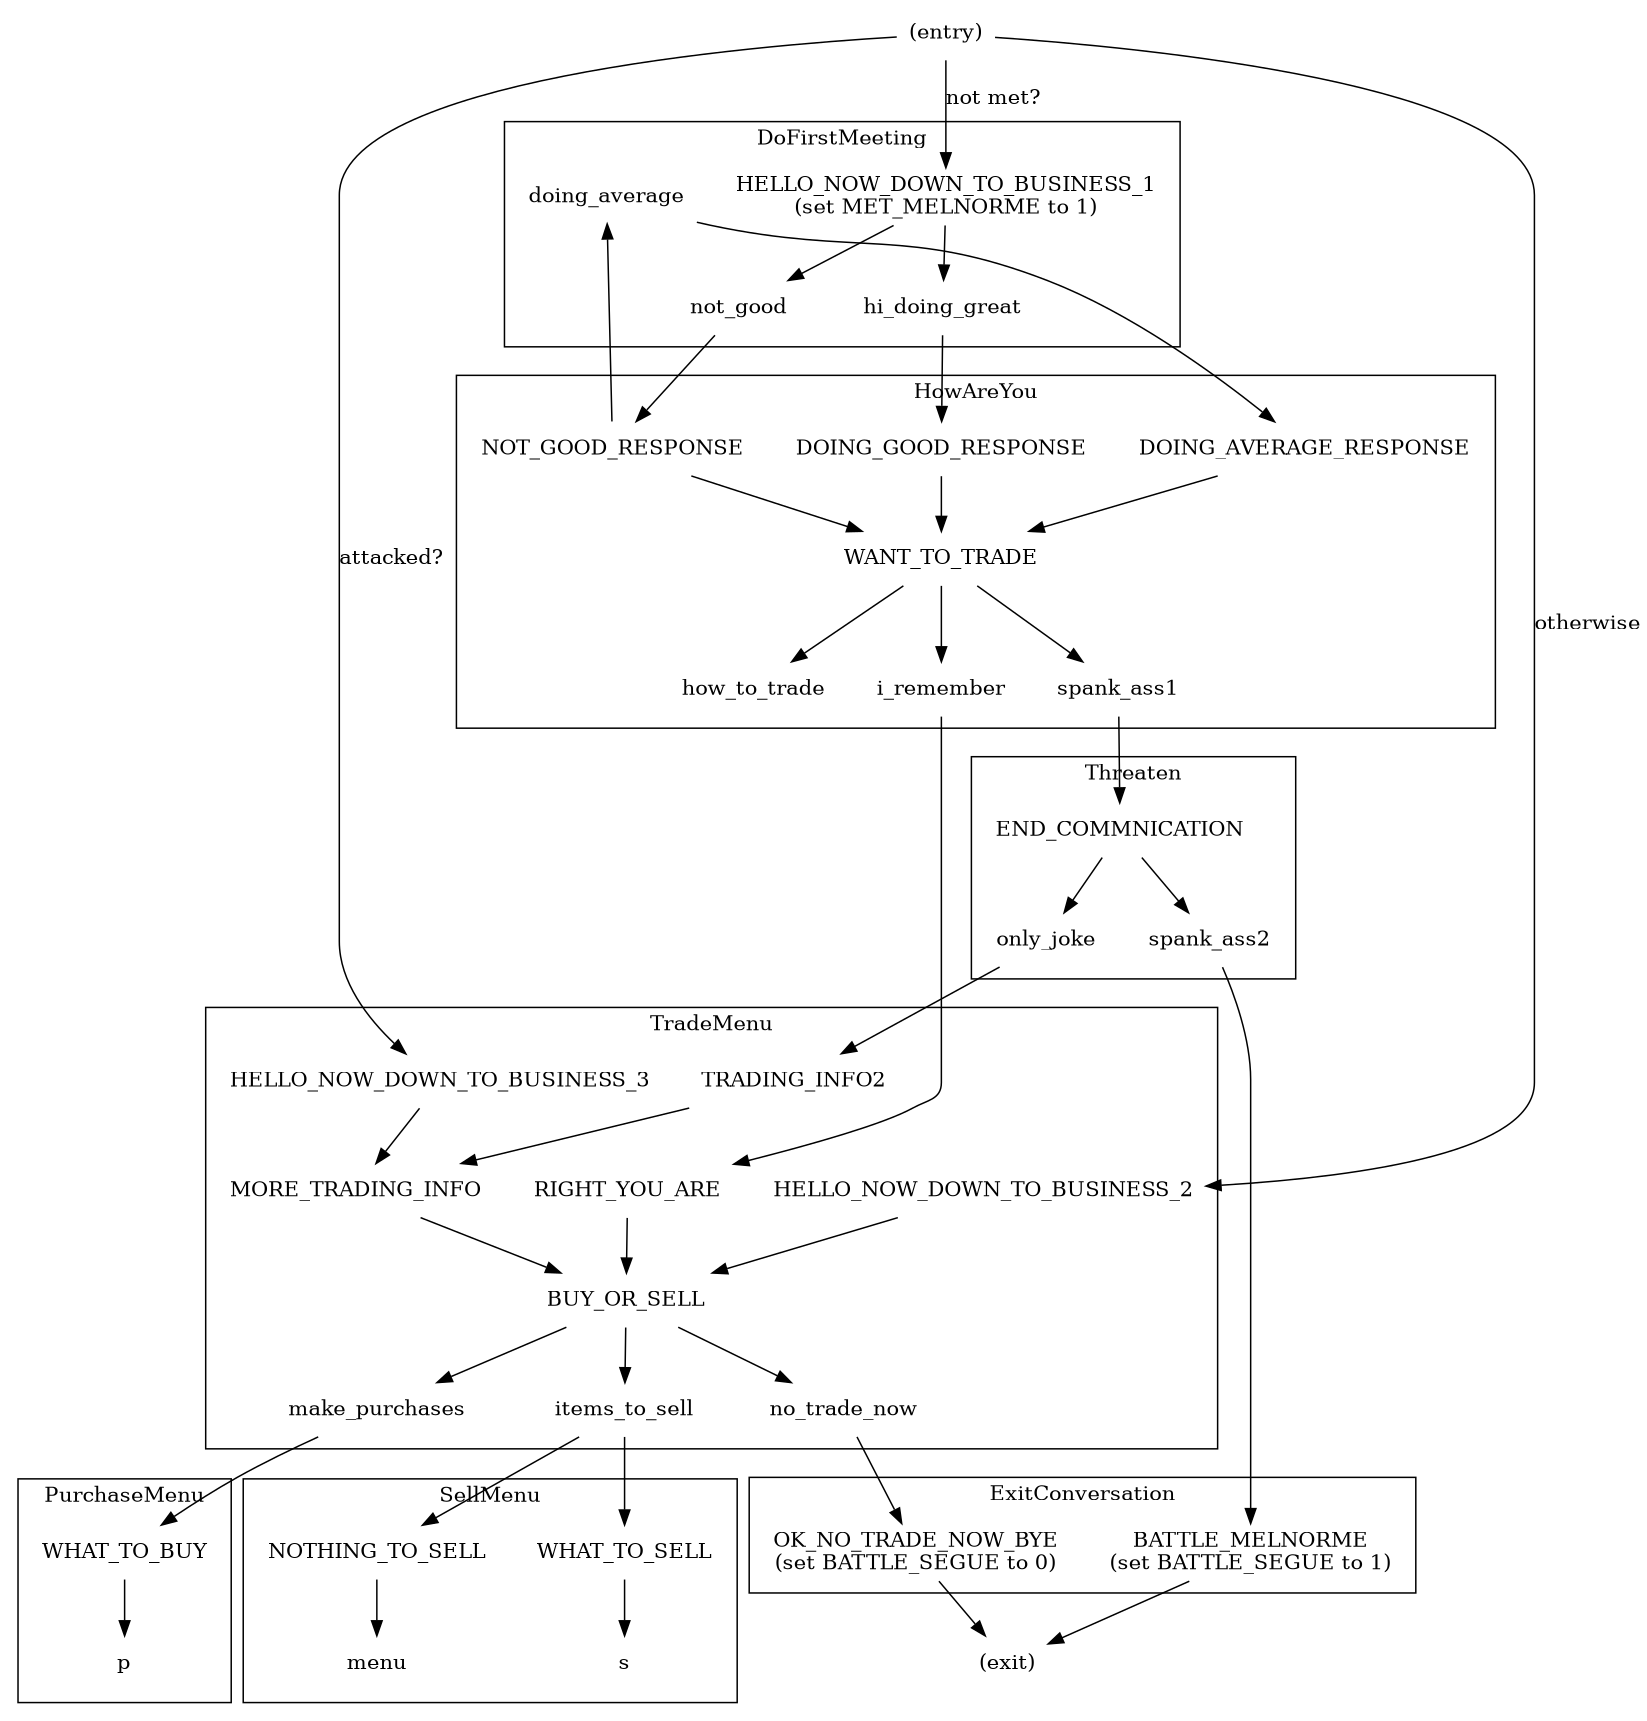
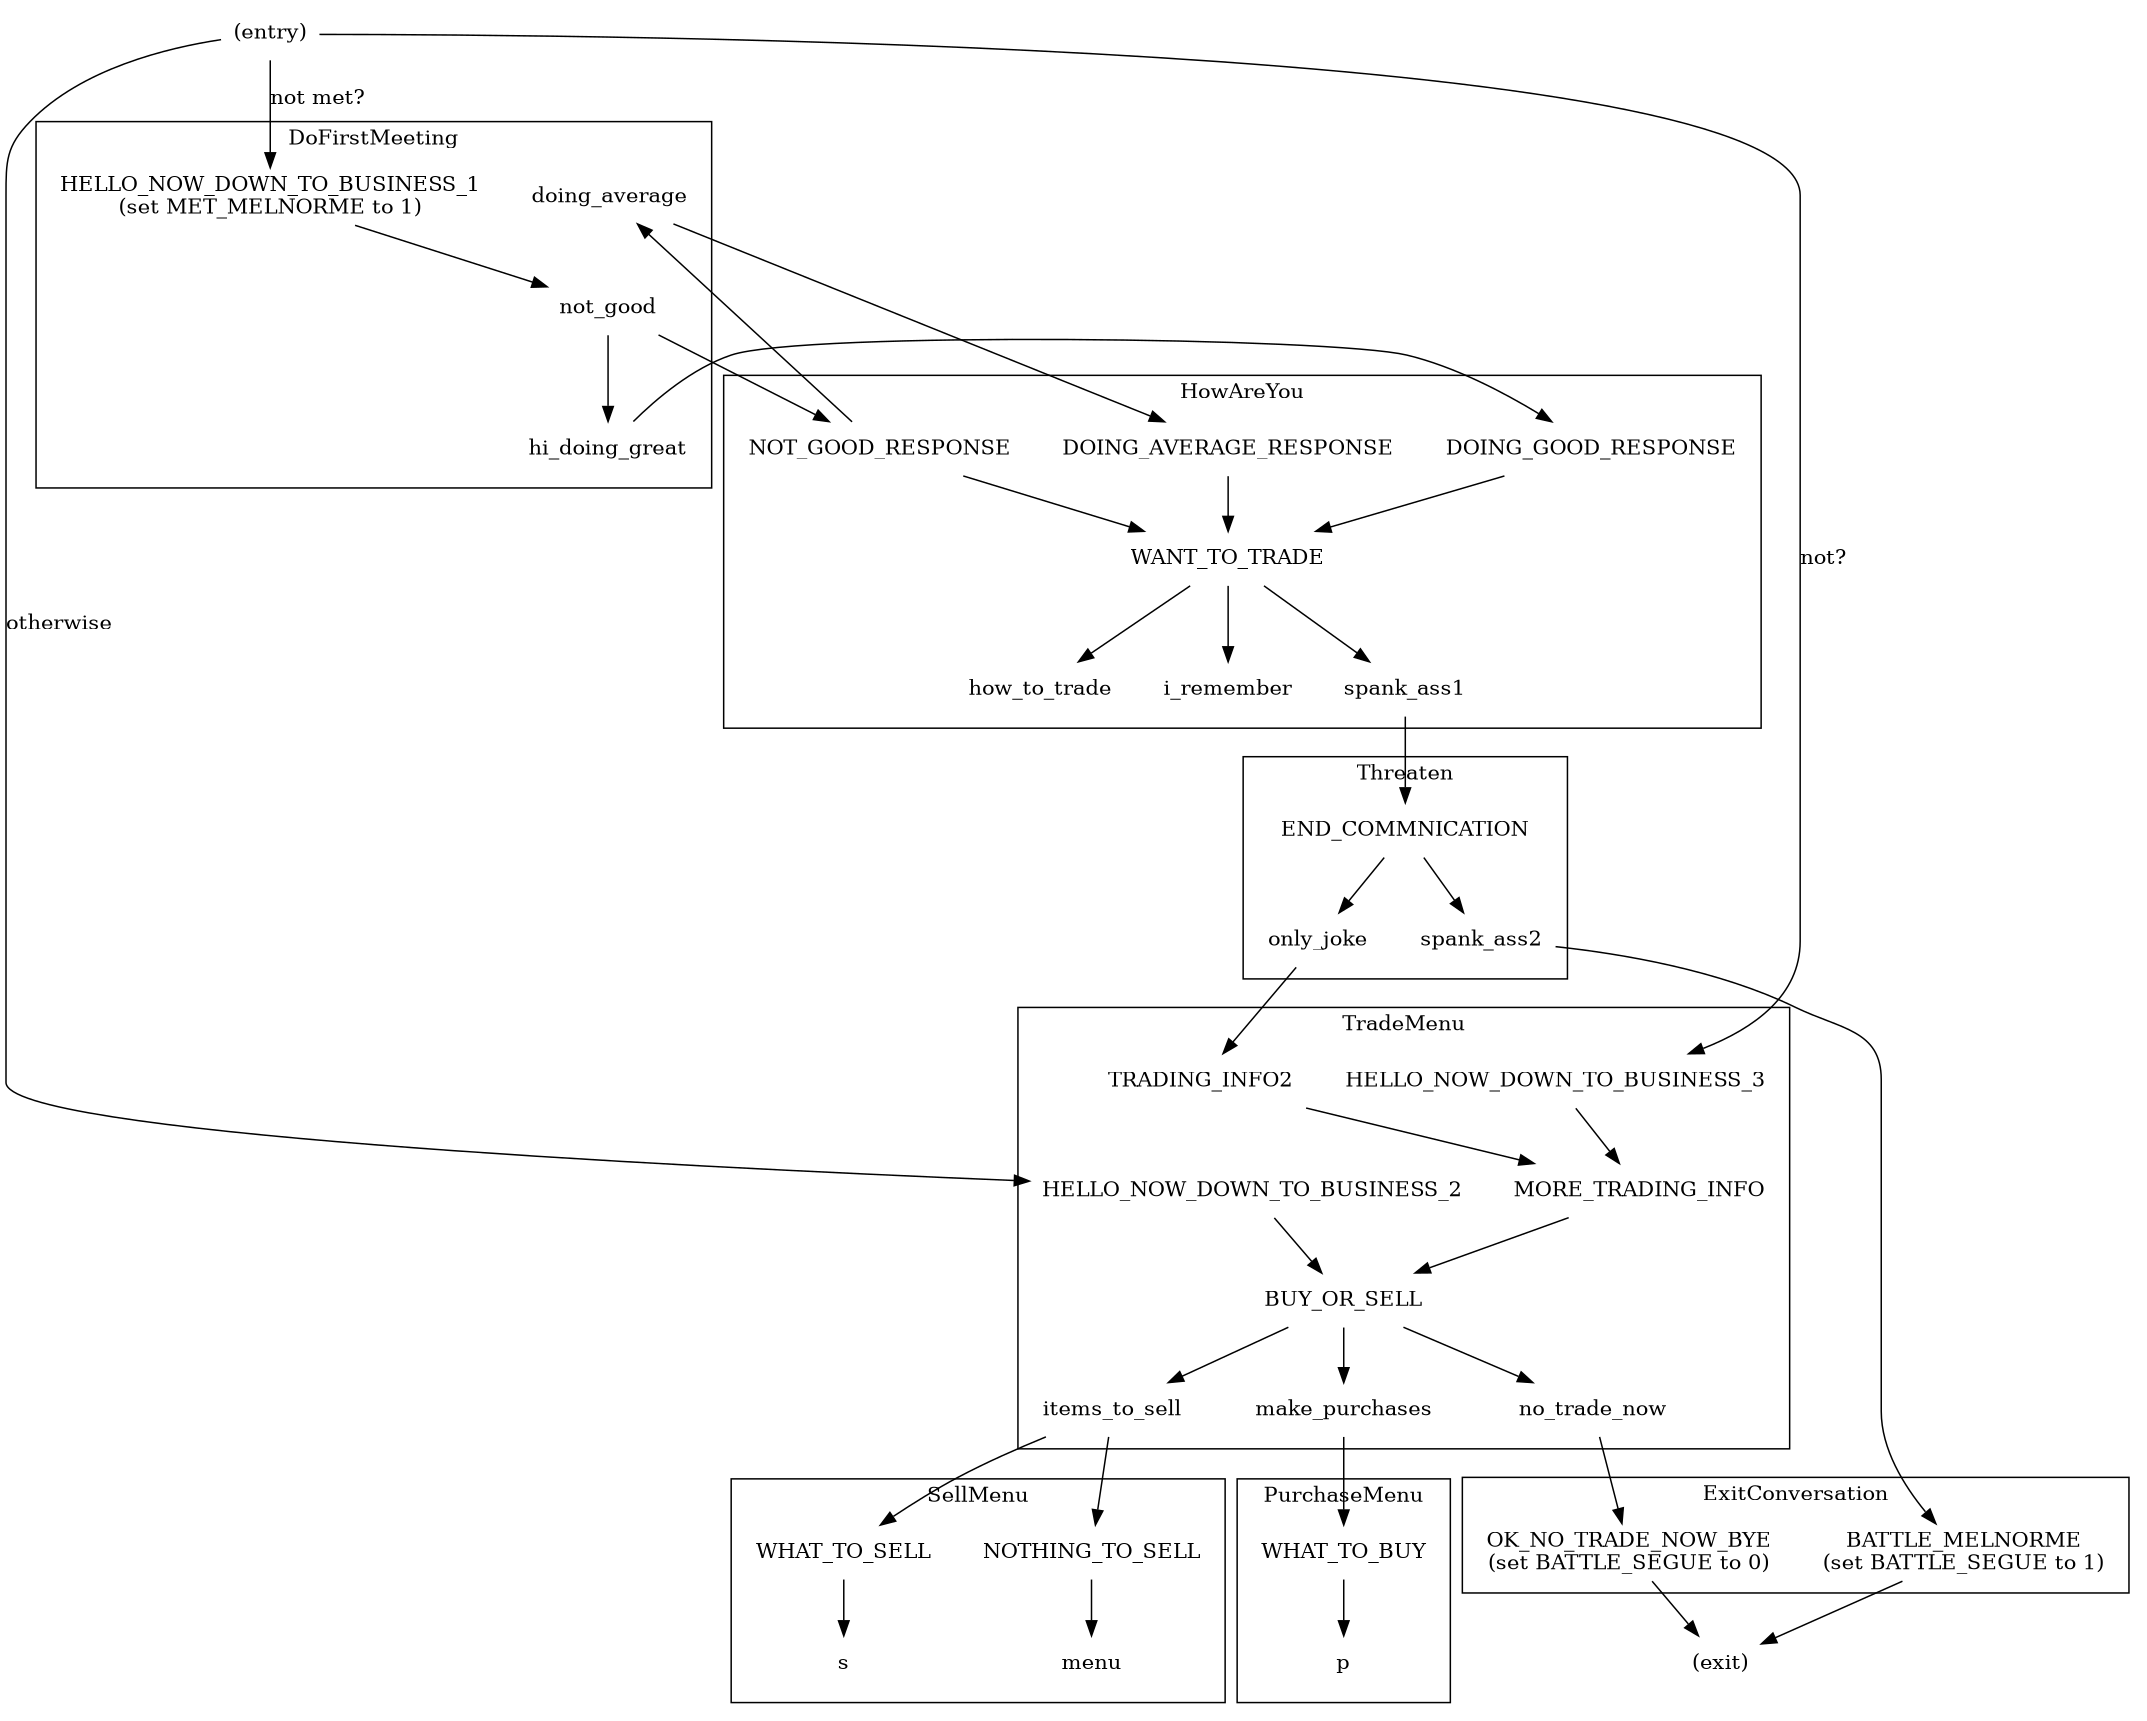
edge "HELLO_NOW_DOWN_TO_BUSINESS_1 (set MET_MELNORME to 1)" -> "hi_doing_great": now "not_good" -> "hi_doing_great"
edge "(entry)" -> "HELLO_NOW_DOWN_TO_BUSINESS_3": label "attacked?" -> "not?"
node "RIGHT_YOU_ARE": removed
